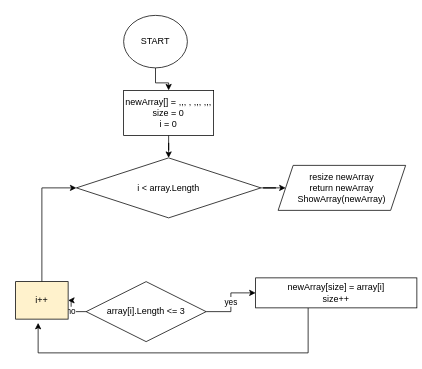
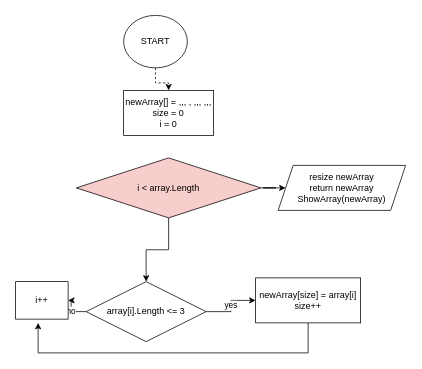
edge "START" -> "newArray[] = ,,, , ,,, ,,, size = 0 i = 0": style solid -> dashed
edge "newArray[] = ,,, , ,,, ,,, size = 0 i = 0" -> "i < array.Length": removed
edge "i++" -> "i < array.Length": removed
node "i < array.Length": fillcolor #ffffff -> #f8cecc
edge "i < array.Length" -> "array[i].Length <= 3": added
node "newArray[size] = array[i] size++": size 161x30 -> 105x45
node "i++": fillcolor #fff2cc -> #ffffff
